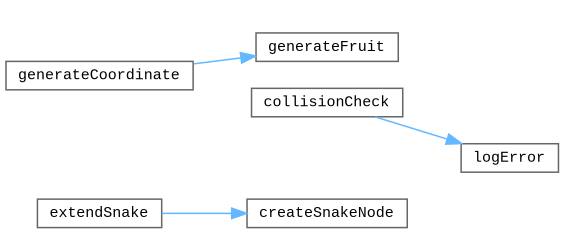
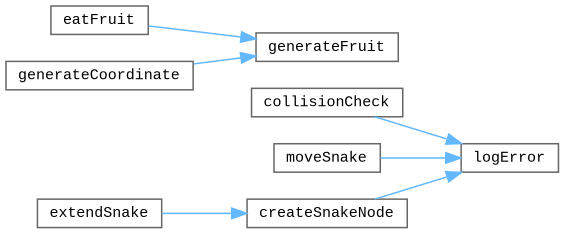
node "eatFruit": added
node "moveSnake": added
edge "createSnakeNode" -> "logError": added
